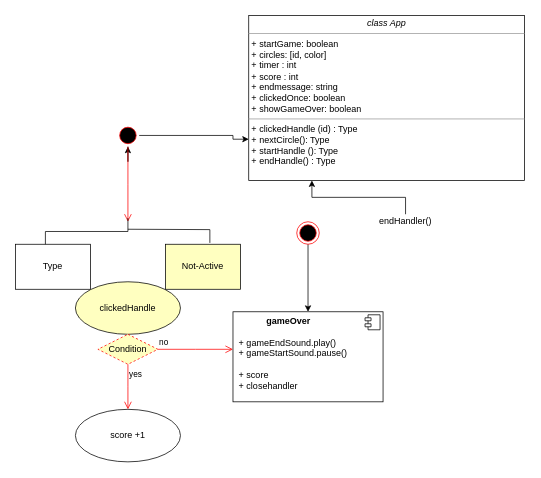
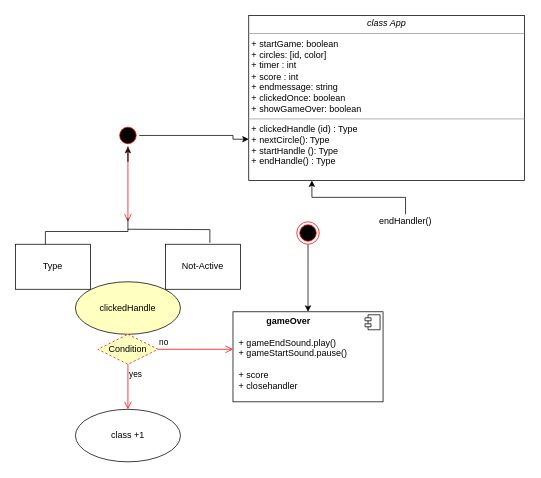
node "Not-Active": fillcolor #ffffc0 -> #ffffff
node "score +1": label "score +1" -> "class +1"
